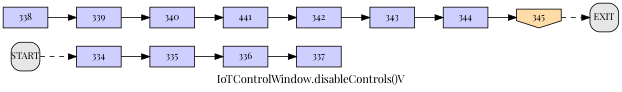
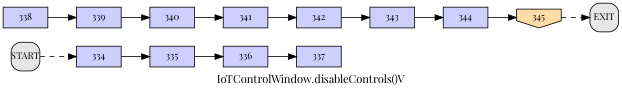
node "441": label "441" -> "341"
